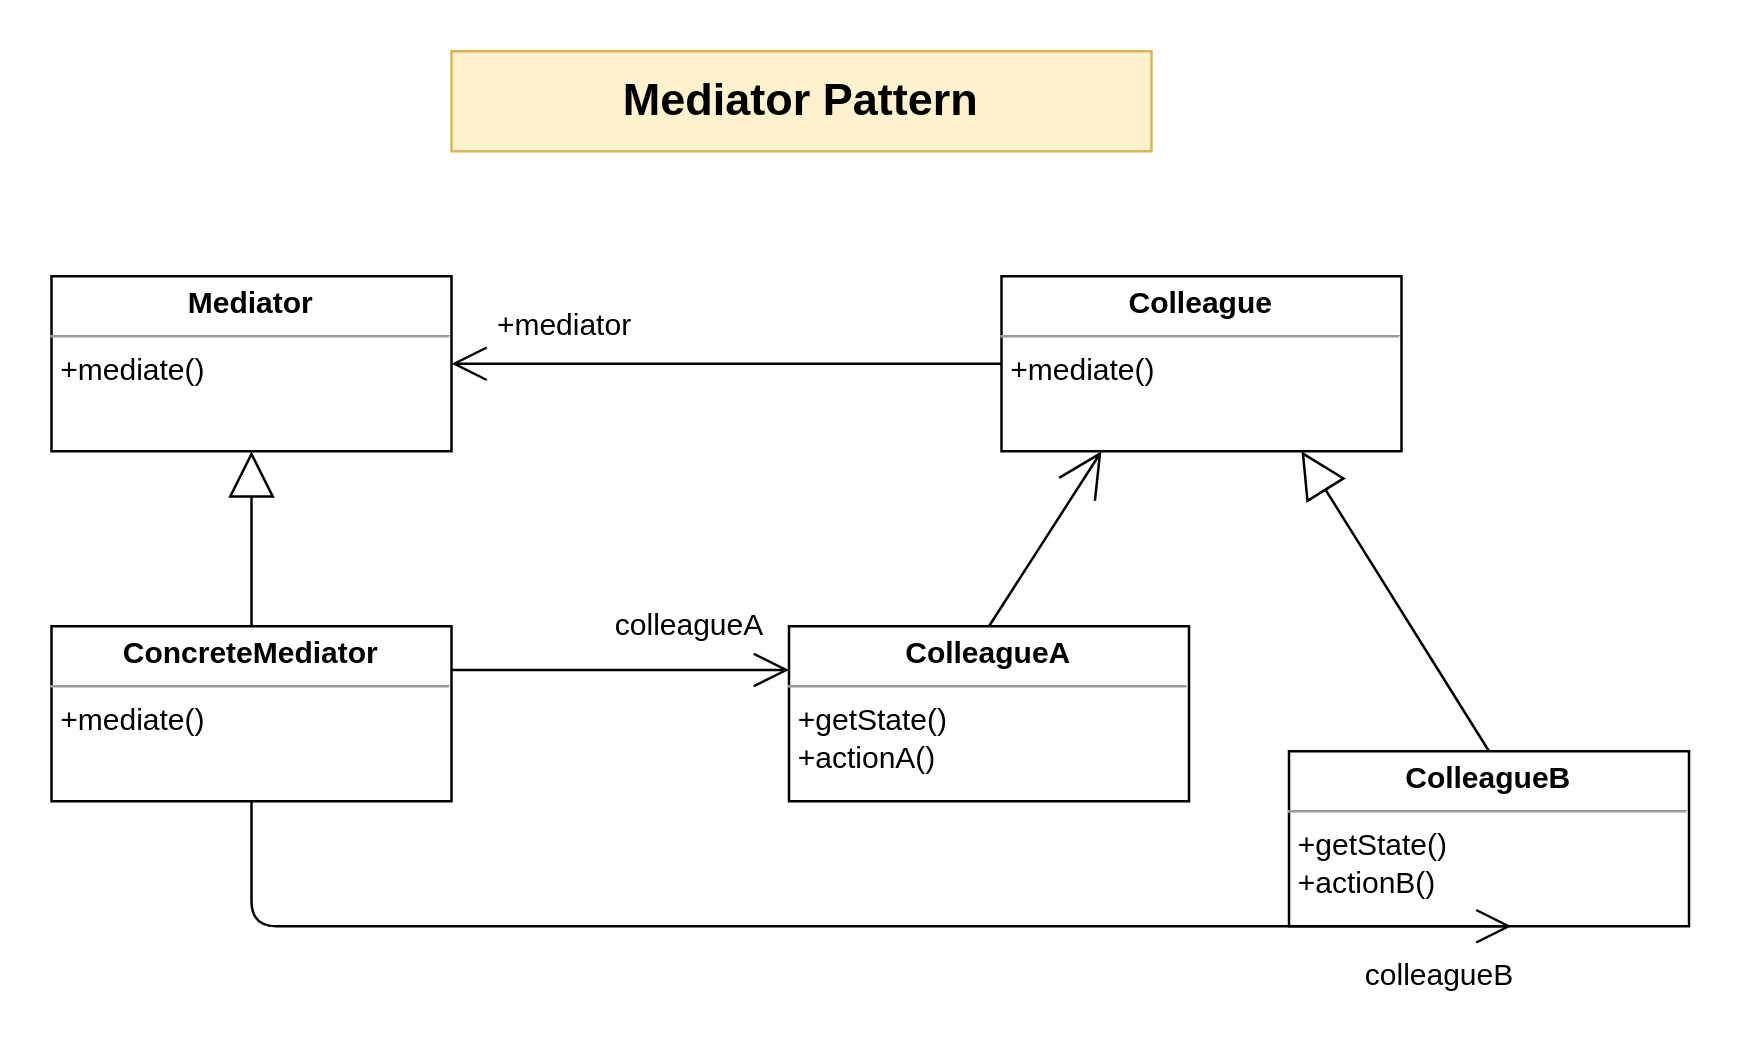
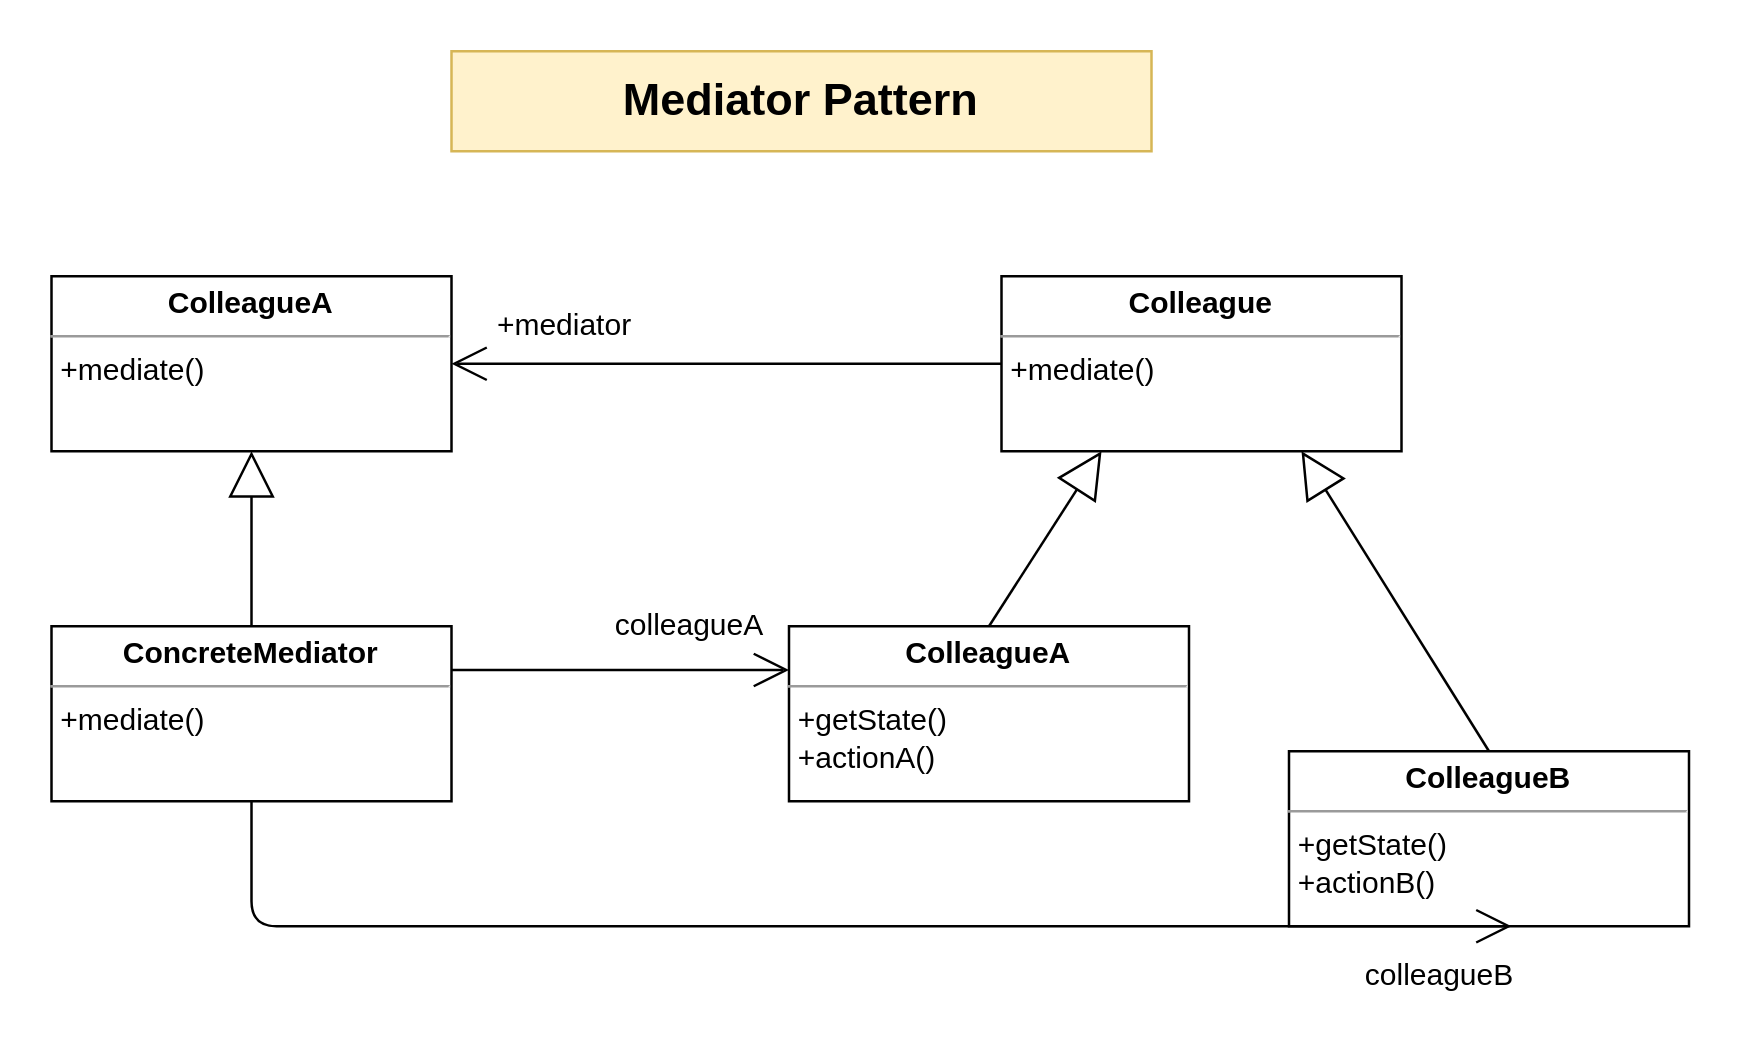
node "Mediator +mediate()": label "Mediator +mediate()" -> "ColleagueA +mediate()"
edge "ColleagueA +getState() +actionA()" -> "Colleague +mediate()": arrowhead open -> block
